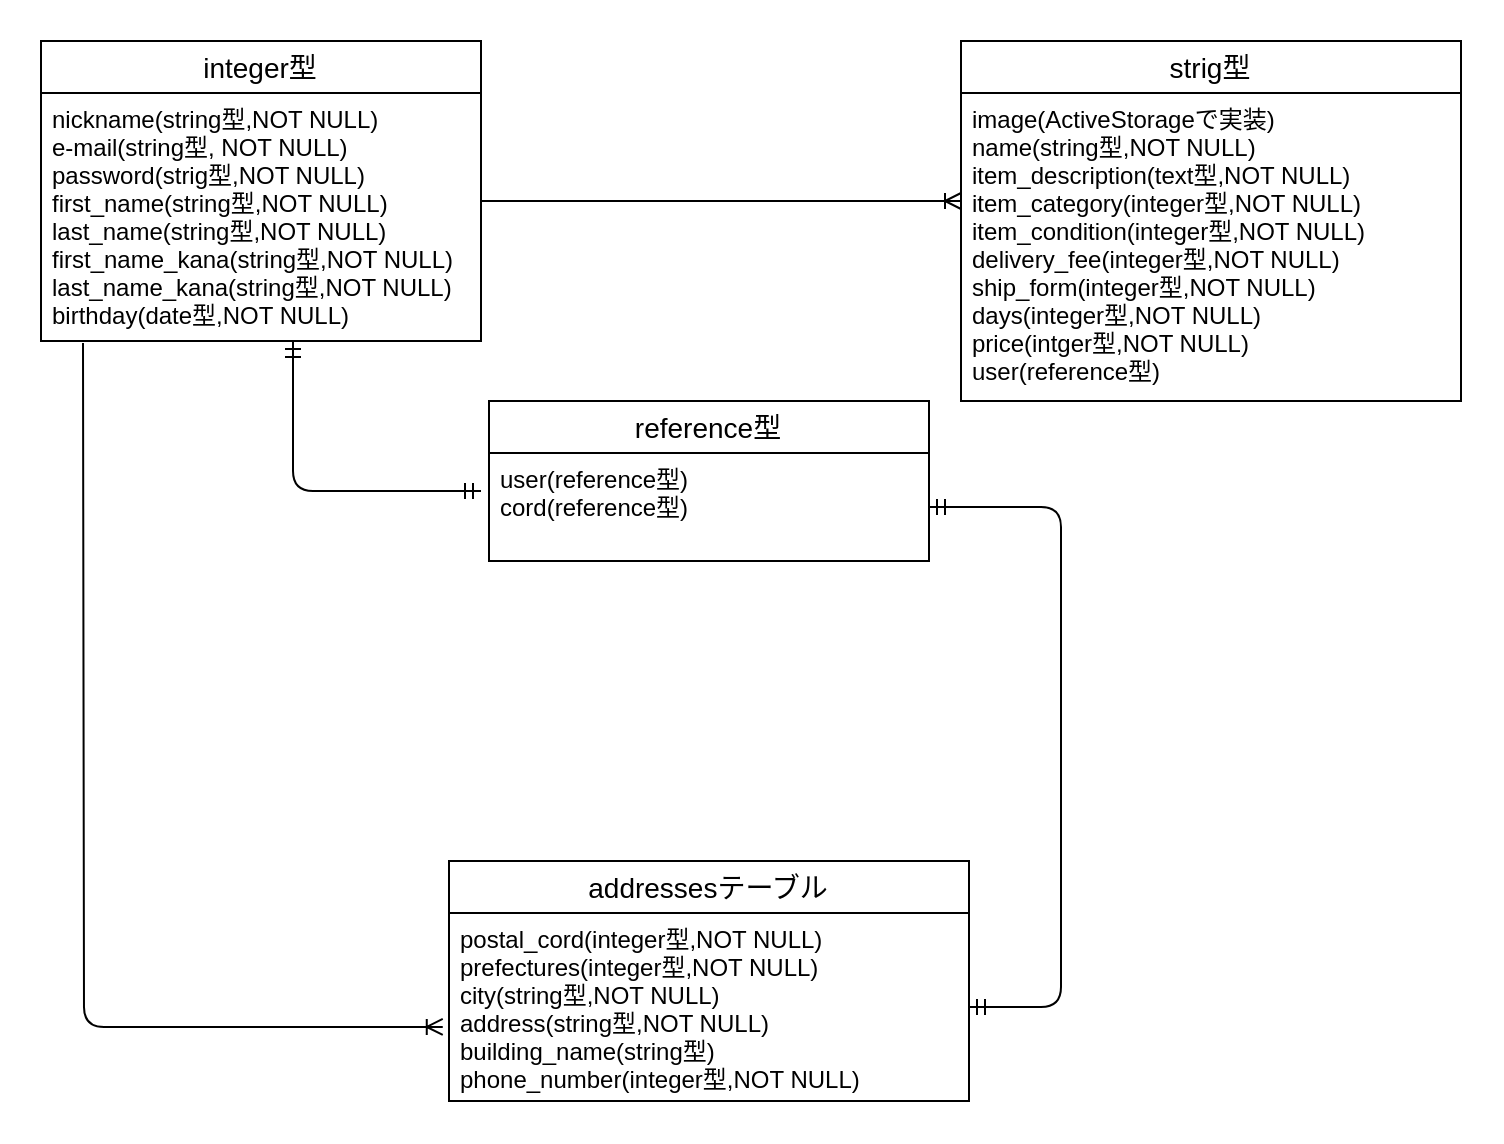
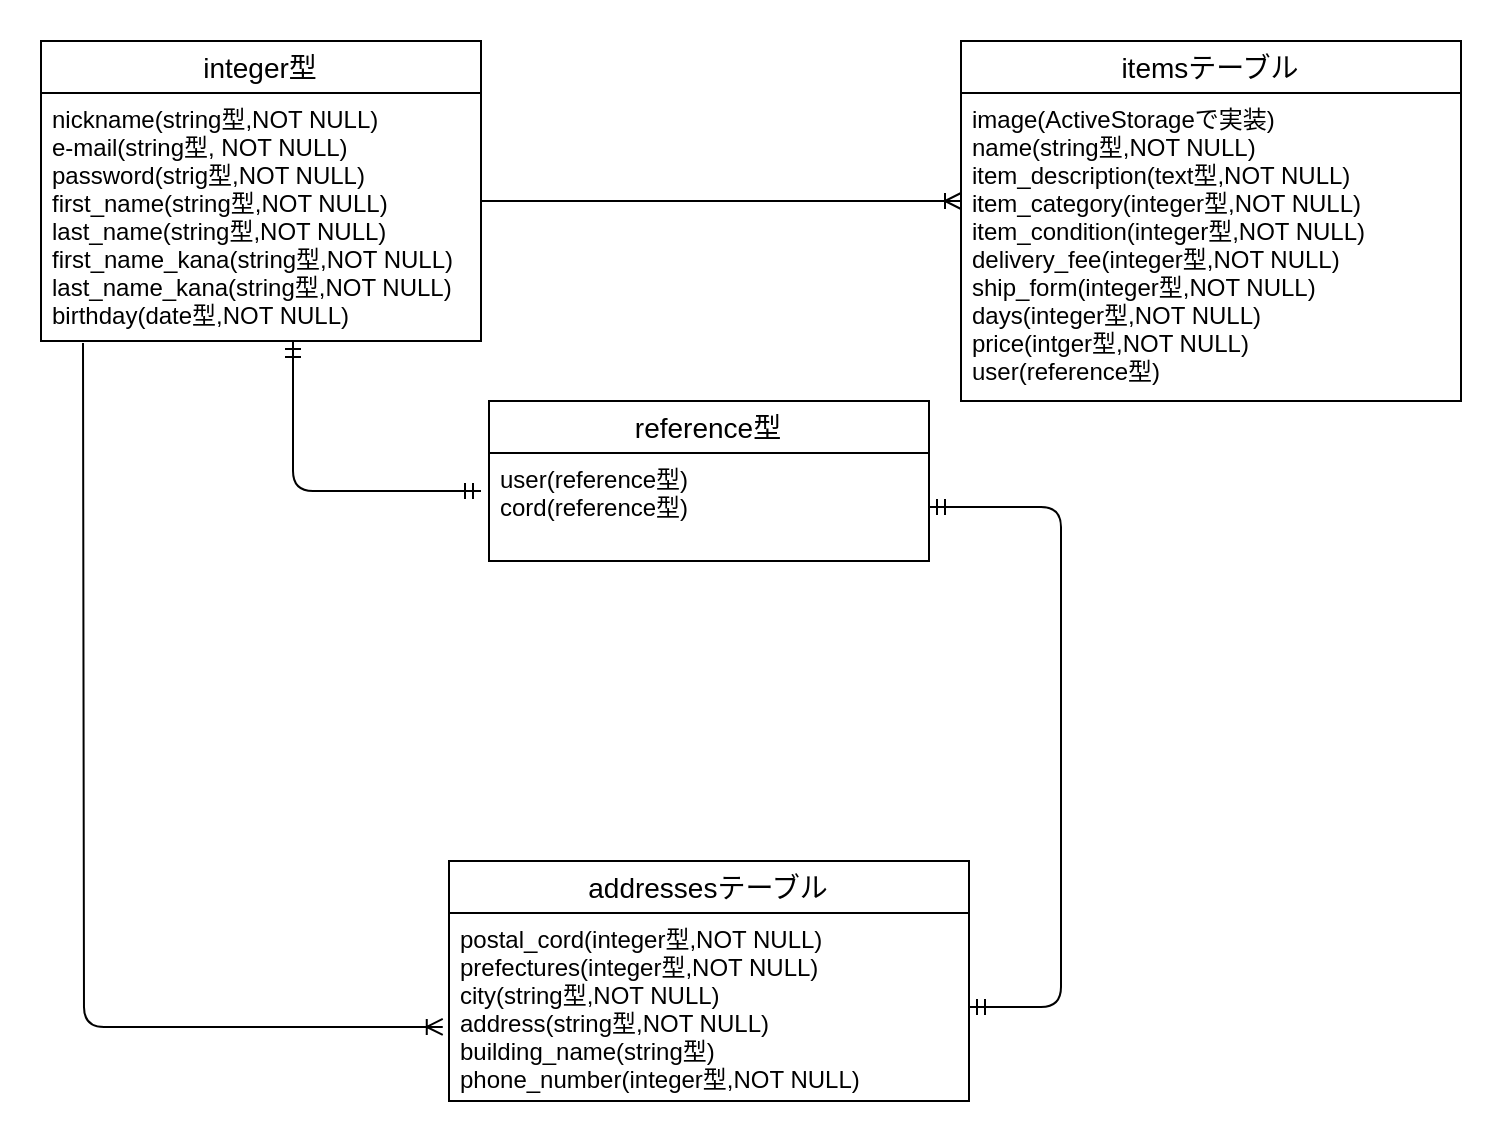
node "strig型": label "strig型" -> "itemsテーブル"
